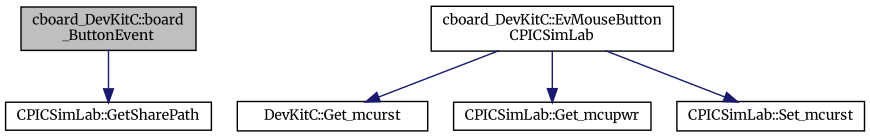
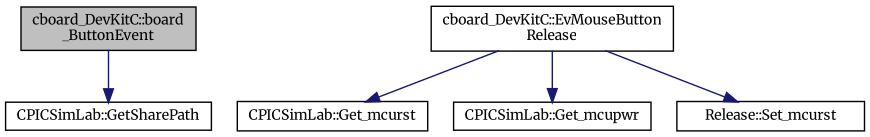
node "cboard_DevKitC::EvMouseButton CPICSimLab": label "cboard_DevKitC::EvMouseButton CPICSimLab" -> "cboard_DevKitC::EvMouseButton Release"
node "DevKitC::Get_mcurst": label "DevKitC::Get_mcurst" -> "CPICSimLab::Get_mcurst"
node "CPICSimLab::Set_mcurst": label "CPICSimLab::Set_mcurst" -> "Release::Set_mcurst"
